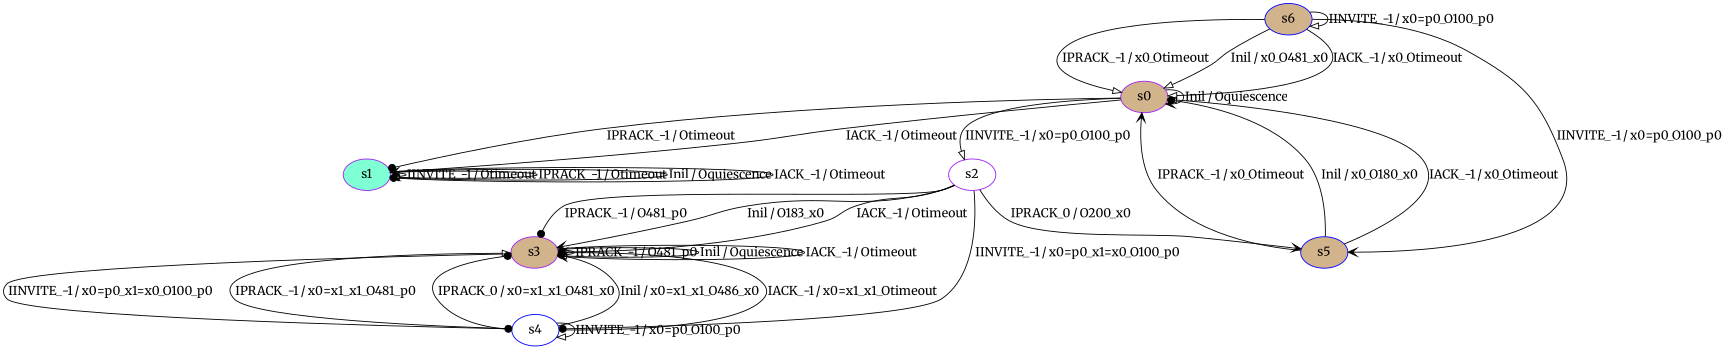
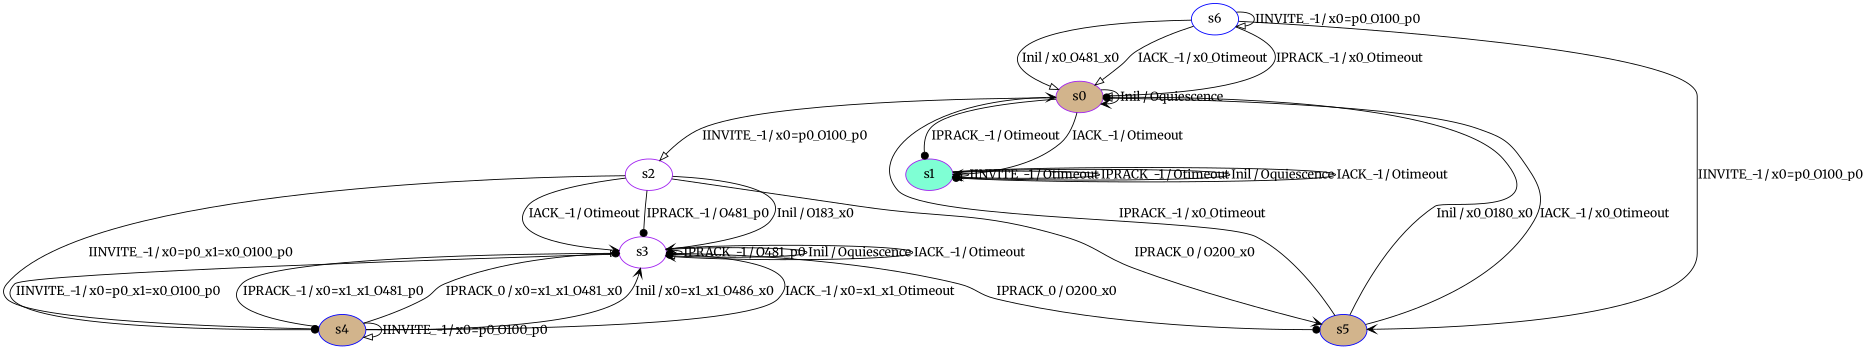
node "s6": fillcolor tan -> white
node "s3": fillcolor tan -> white
edge "s3" -> "s5": added, label "IPRACK_0 / O200_x0"
node "s4": fillcolor white -> tan
